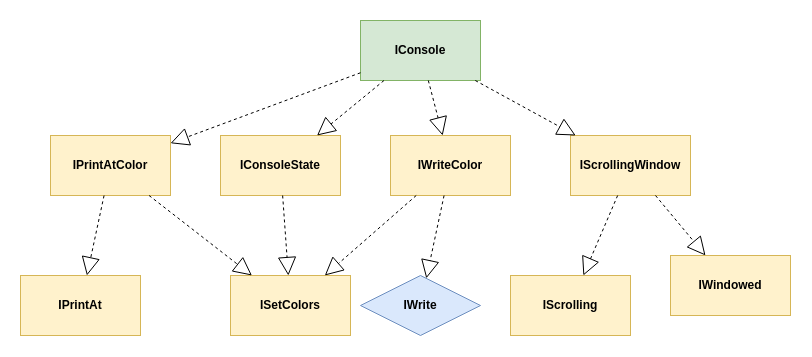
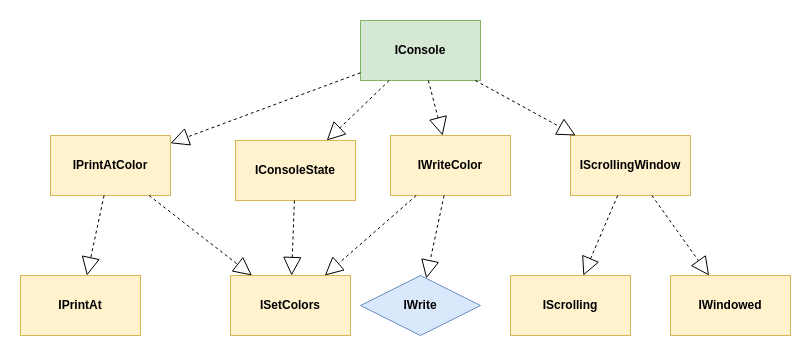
node "IConsoleState": moved (281, 166) -> (296, 171)
node "IWindowed": moved (731, 286) -> (731, 306)
